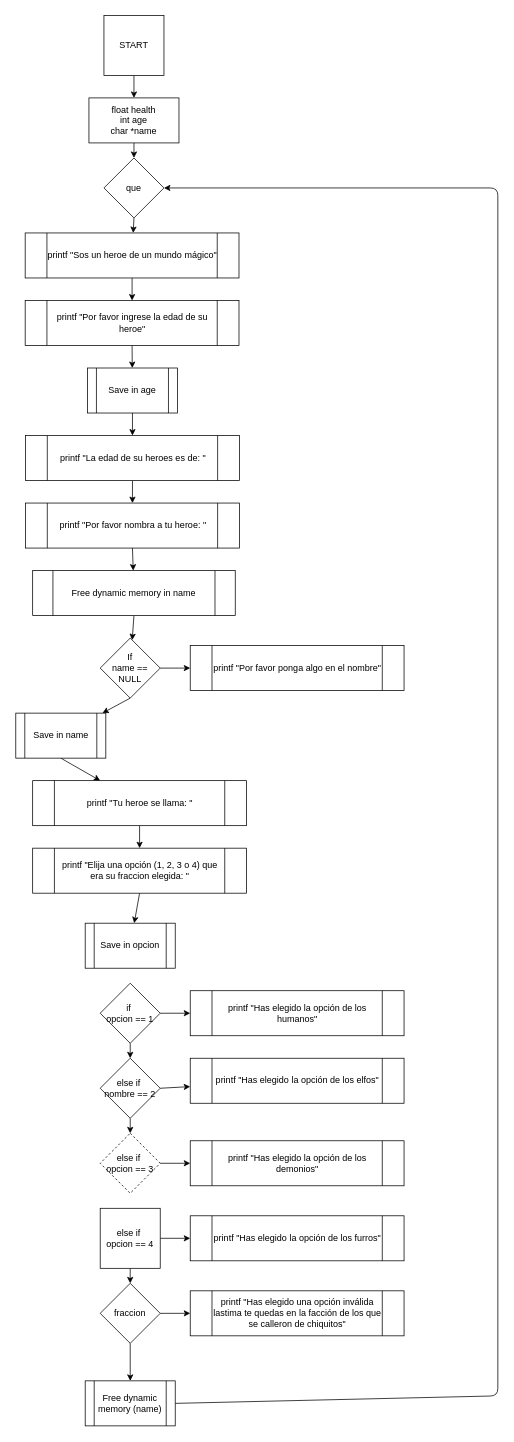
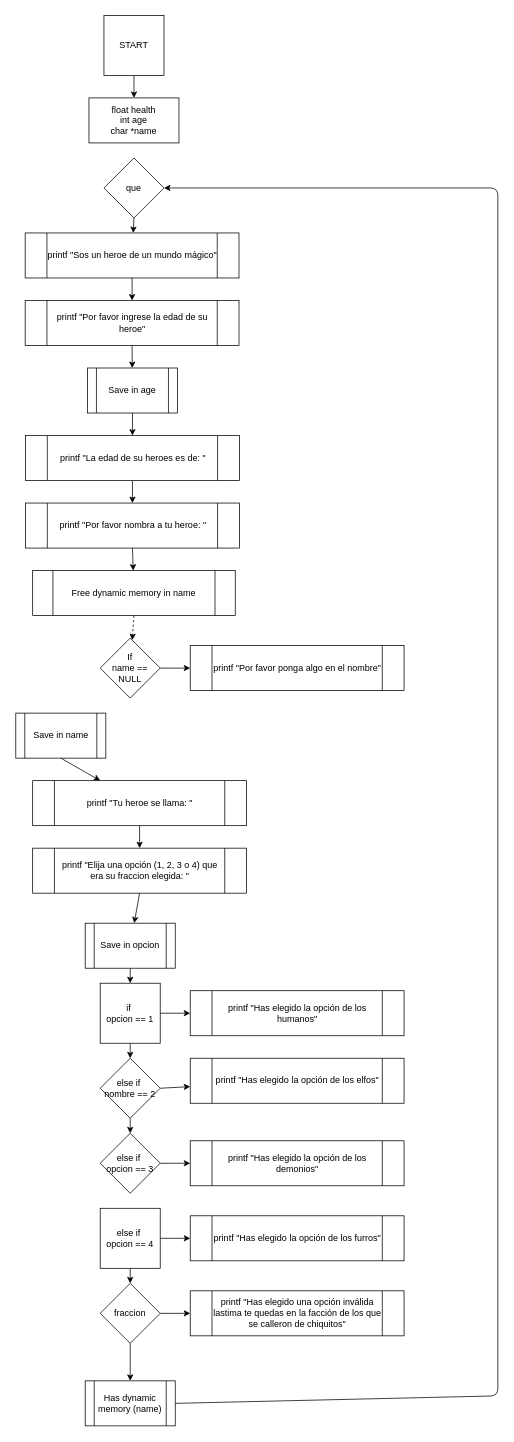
edge "float health int age char *name" -> "que": removed
edge "Free dynamic memory in name" -> "If name == NULL": style solid -> dashed
edge "If name == NULL" -> "Save in name": removed
edge "Save in opcion" -> "if opcion == 1": added
node "if opcion == 1": shape diamond -> rectangle
node "else if opcion == 3": style dashed -> solid
node "Free dynamic memory (name)": label "Free dynamic memory (name)" -> "Has dynamic memory (name)"
